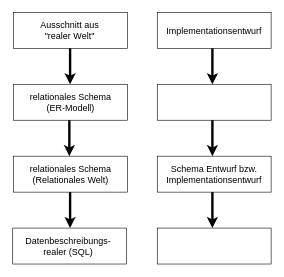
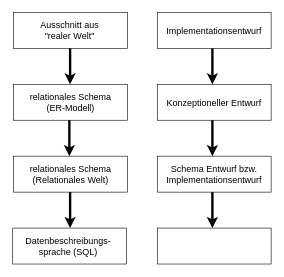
node "Konzeptioneller Entwurf": added
node "Datenbeschreibungs- realer (SQL)": label "Datenbeschreibungs- realer (SQL)" -> "Datenbeschreibungs- sprache (SQL)"
